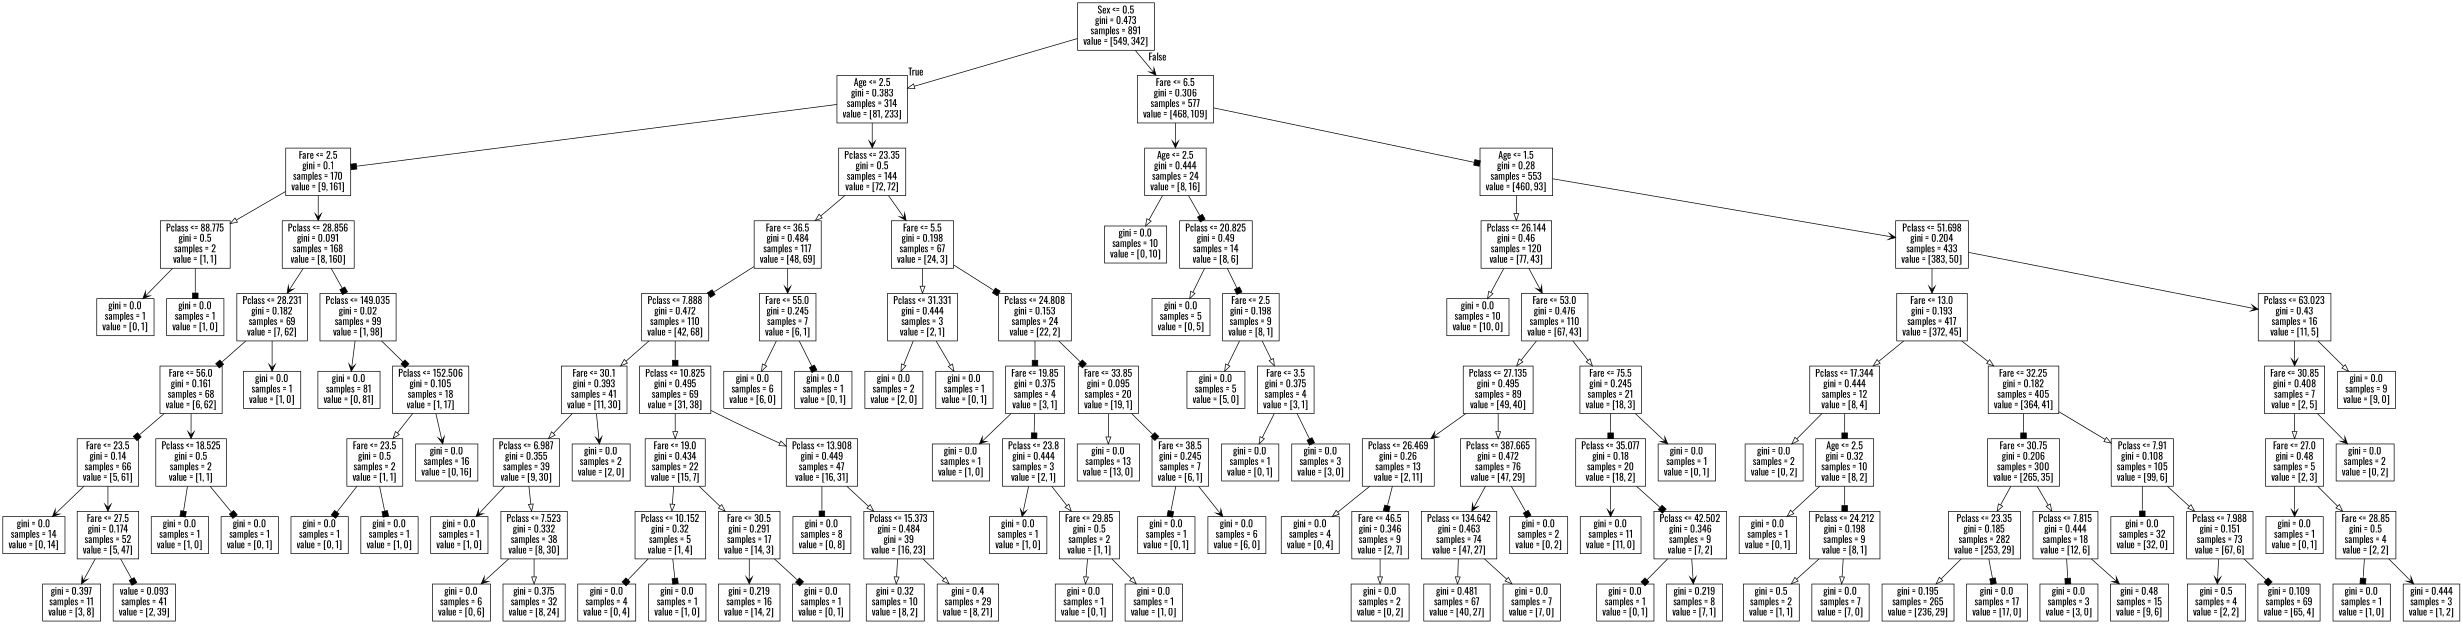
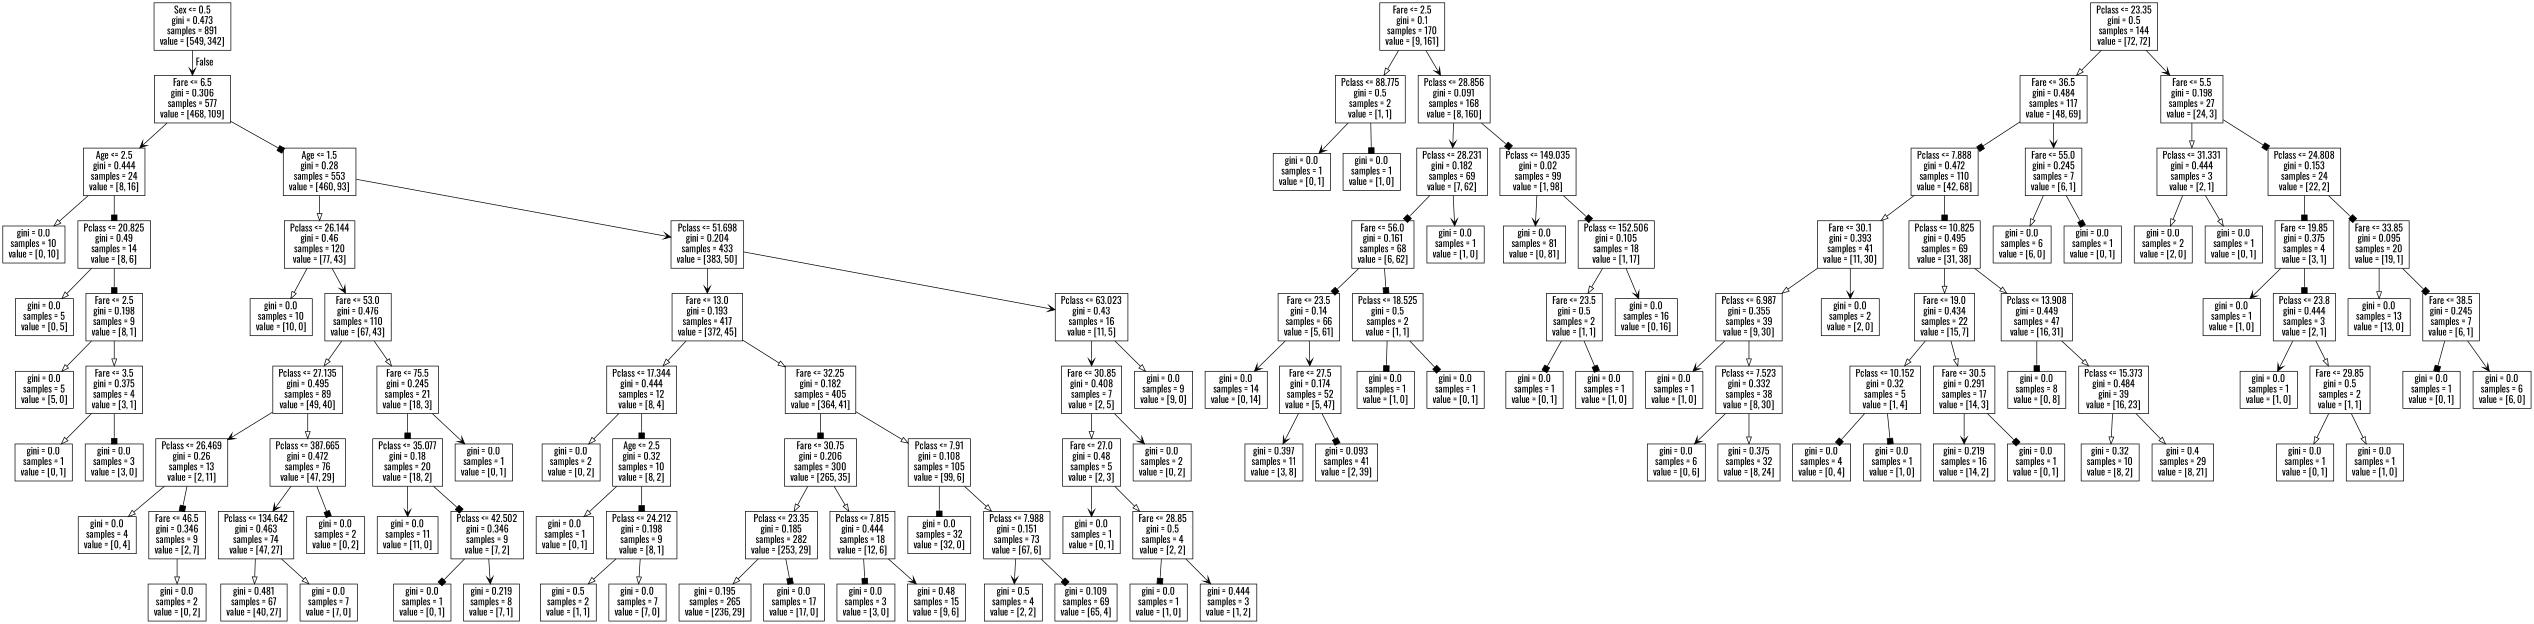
node "Age <= 2.5 gini = 0.383 samples = 314 value = [81, 233]": removed
node "Fare <= 5.5 gini = 0.198 samples = 67 value = [24, 3]": label "Fare <= 5.5 gini = 0.198 samples = 67 value = [24, 3]" -> "Fare <= 5.5 gini = 0.198 samples = 27 value = [24, 3]"
edge "Fare <= 56.0 gini = 0.161 samples = 68 value = [6, 62]" -> "Pclass <= 18.525 gini = 0.5 samples = 2 value = [1, 1]": arrowhead vee -> box
node "value = 0.093 samples = 41 value = [2, 39]": label "value = 0.093 samples = 41 value = [2, 39]" -> "gini = 0.093 samples = 41 value = [2, 39]"
